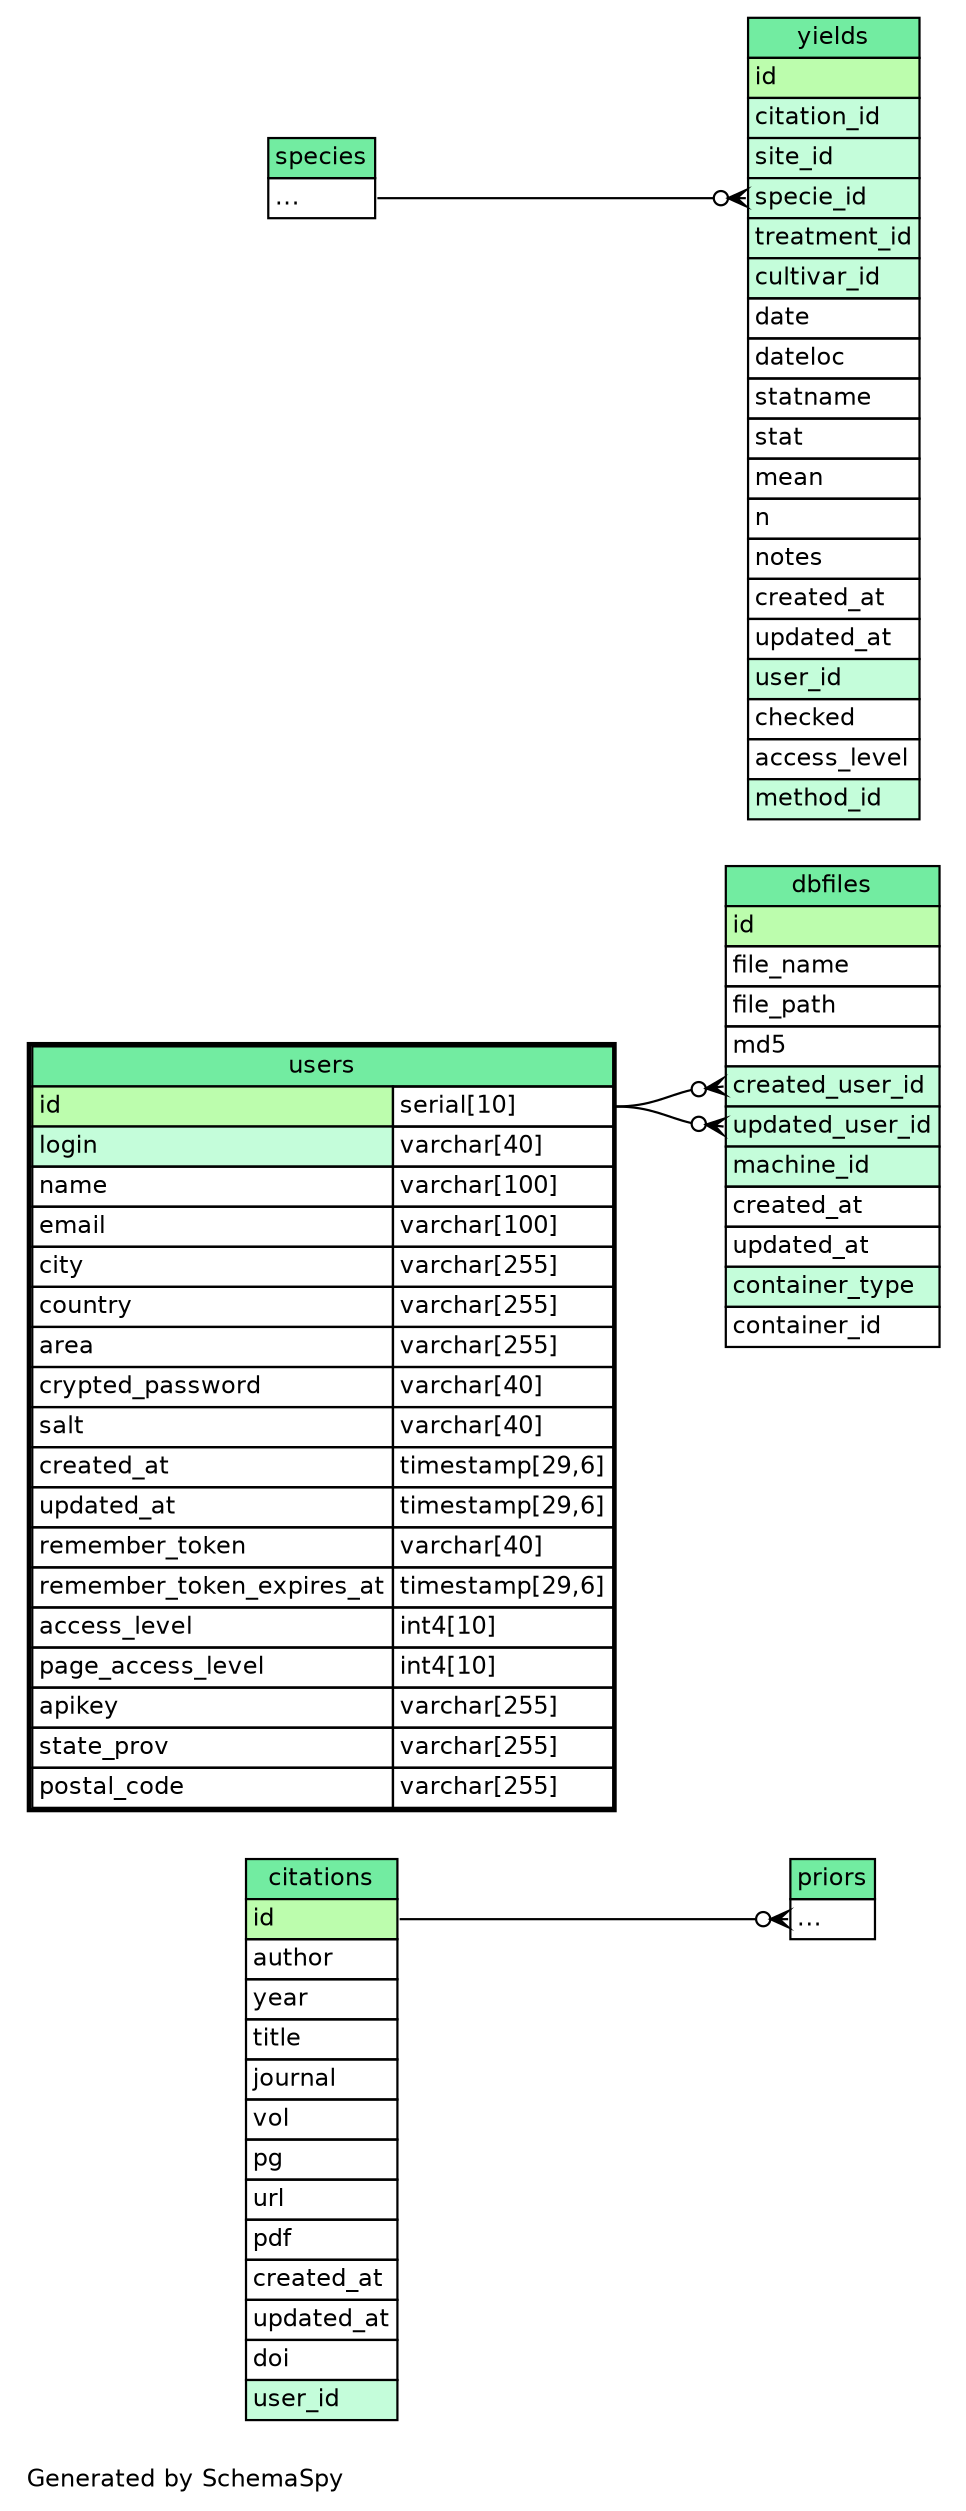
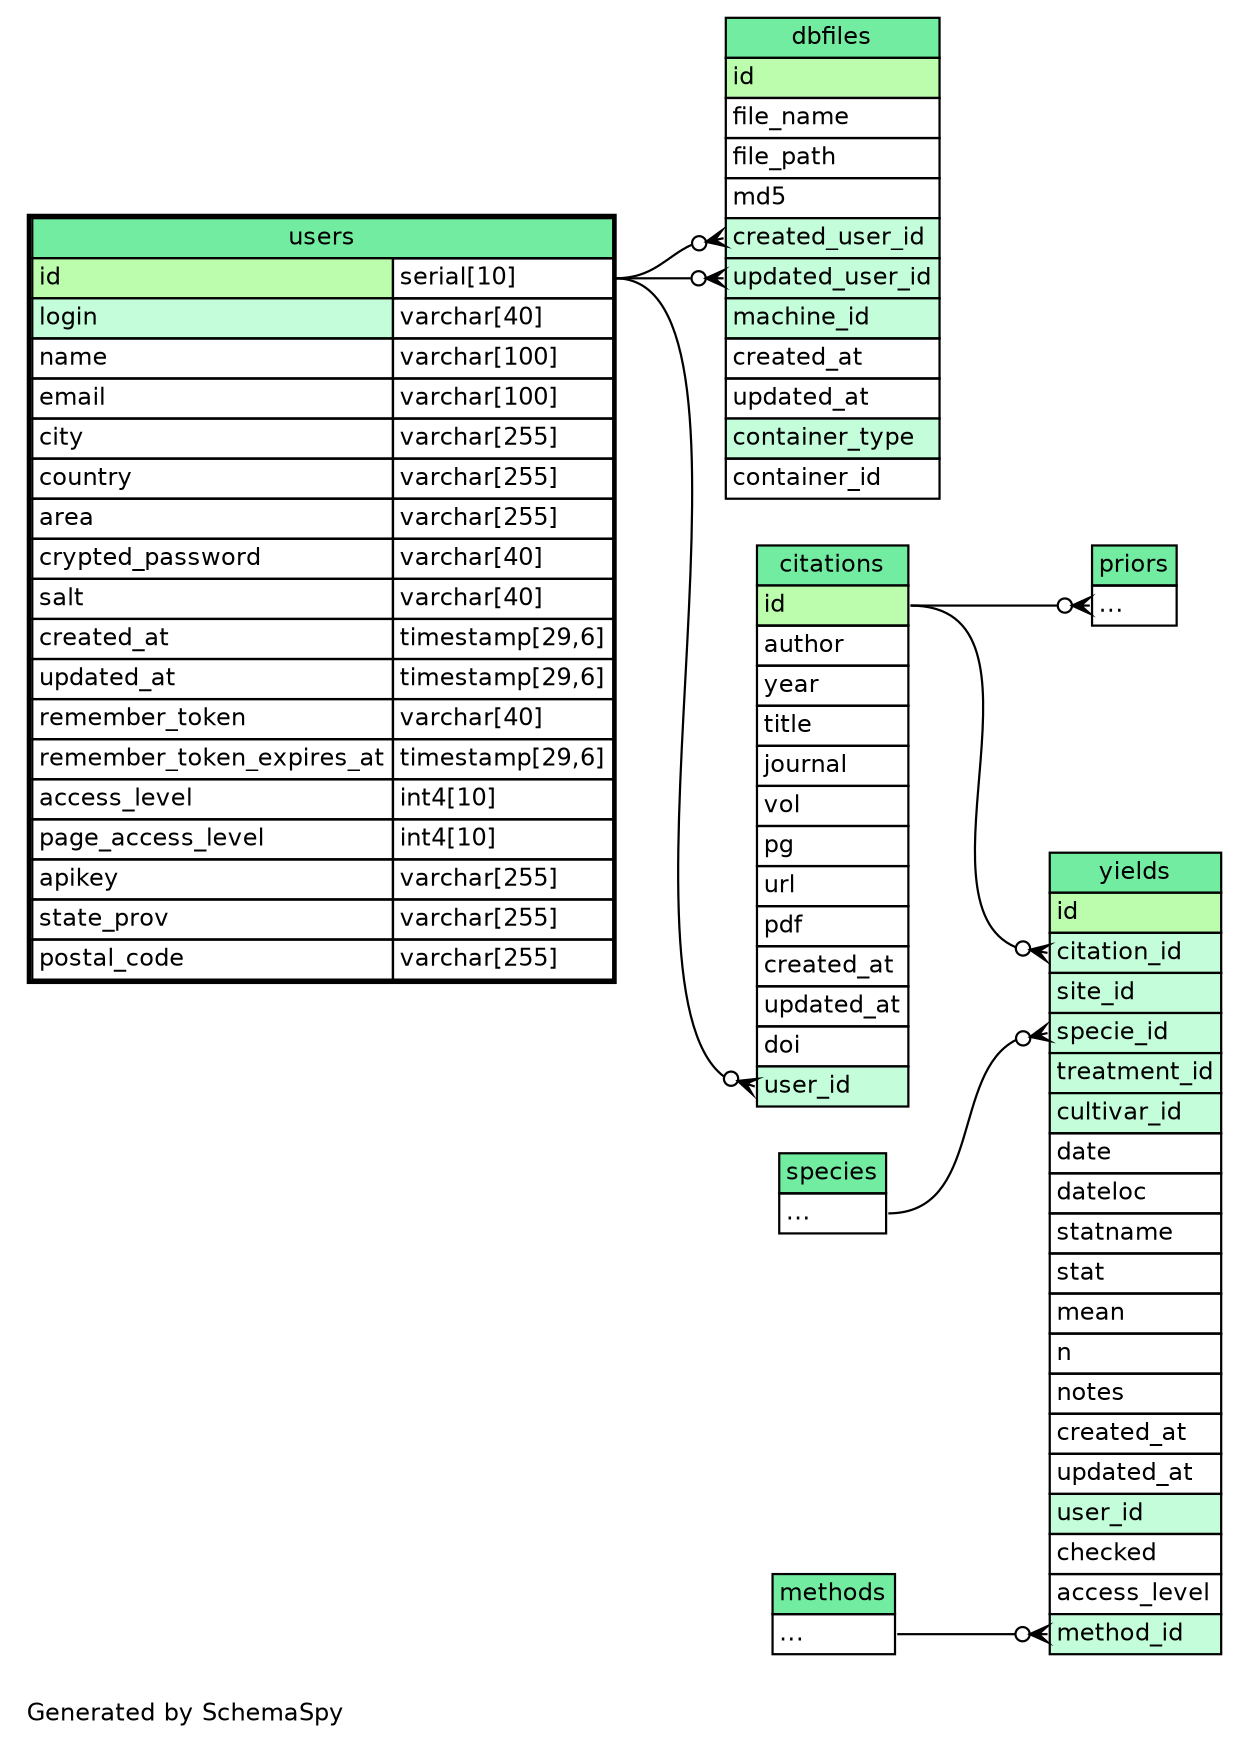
edge "users" -> "citations": added
edge "citations" -> "yields": added
node "methods": added
